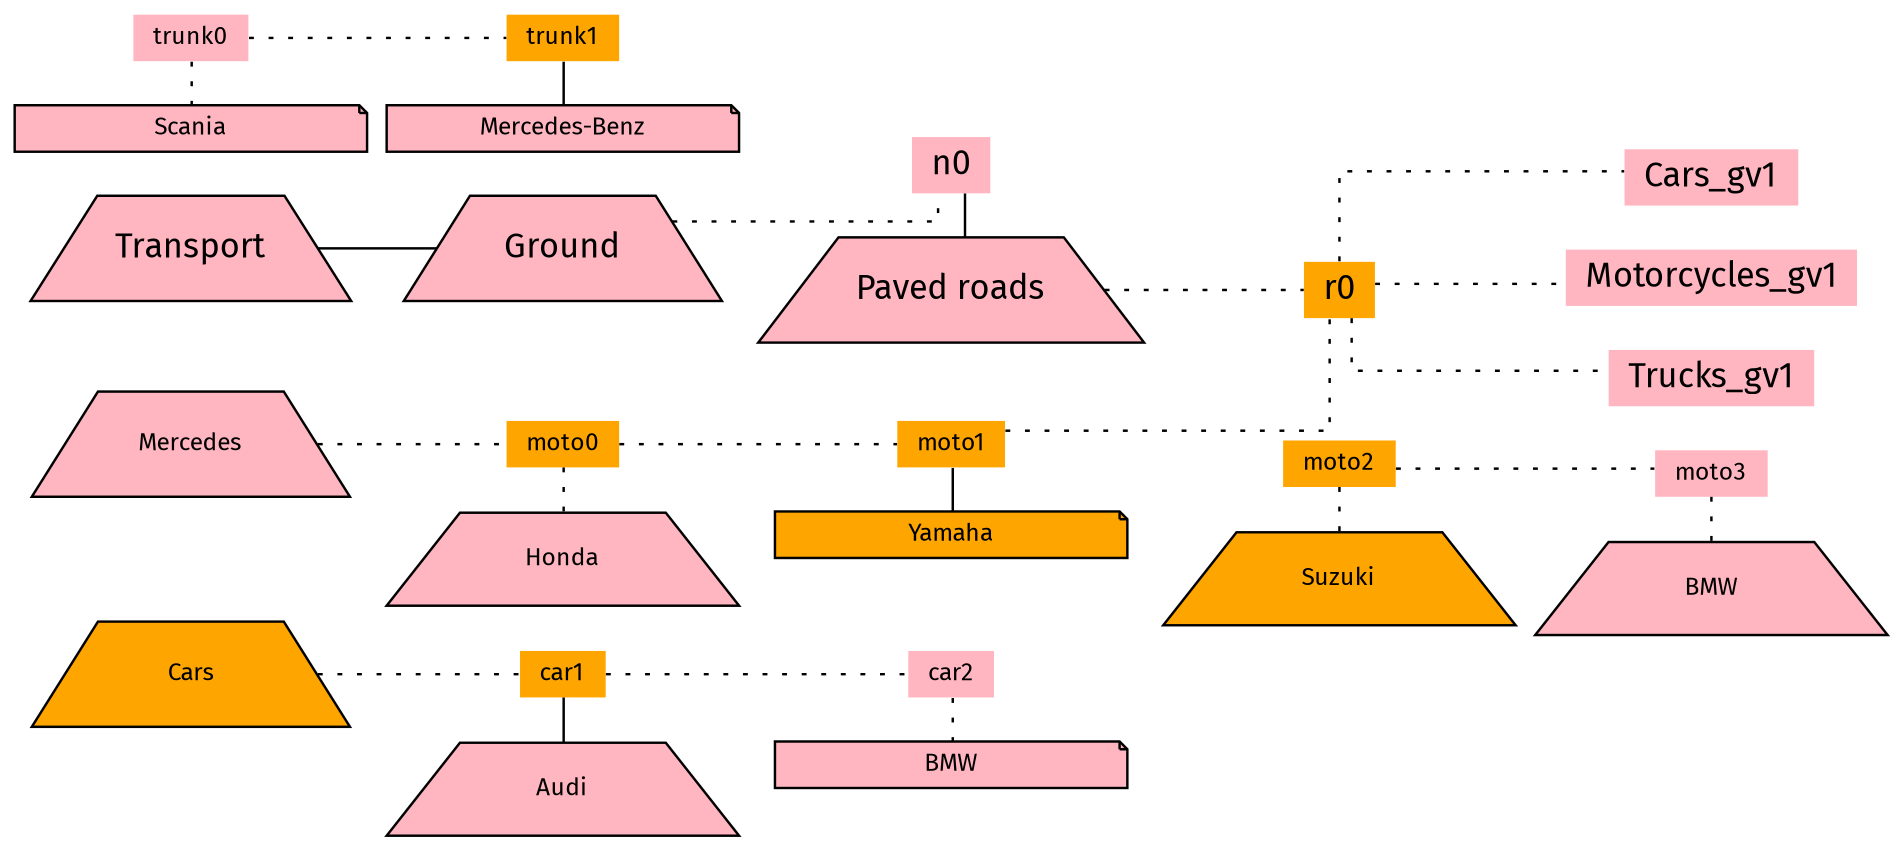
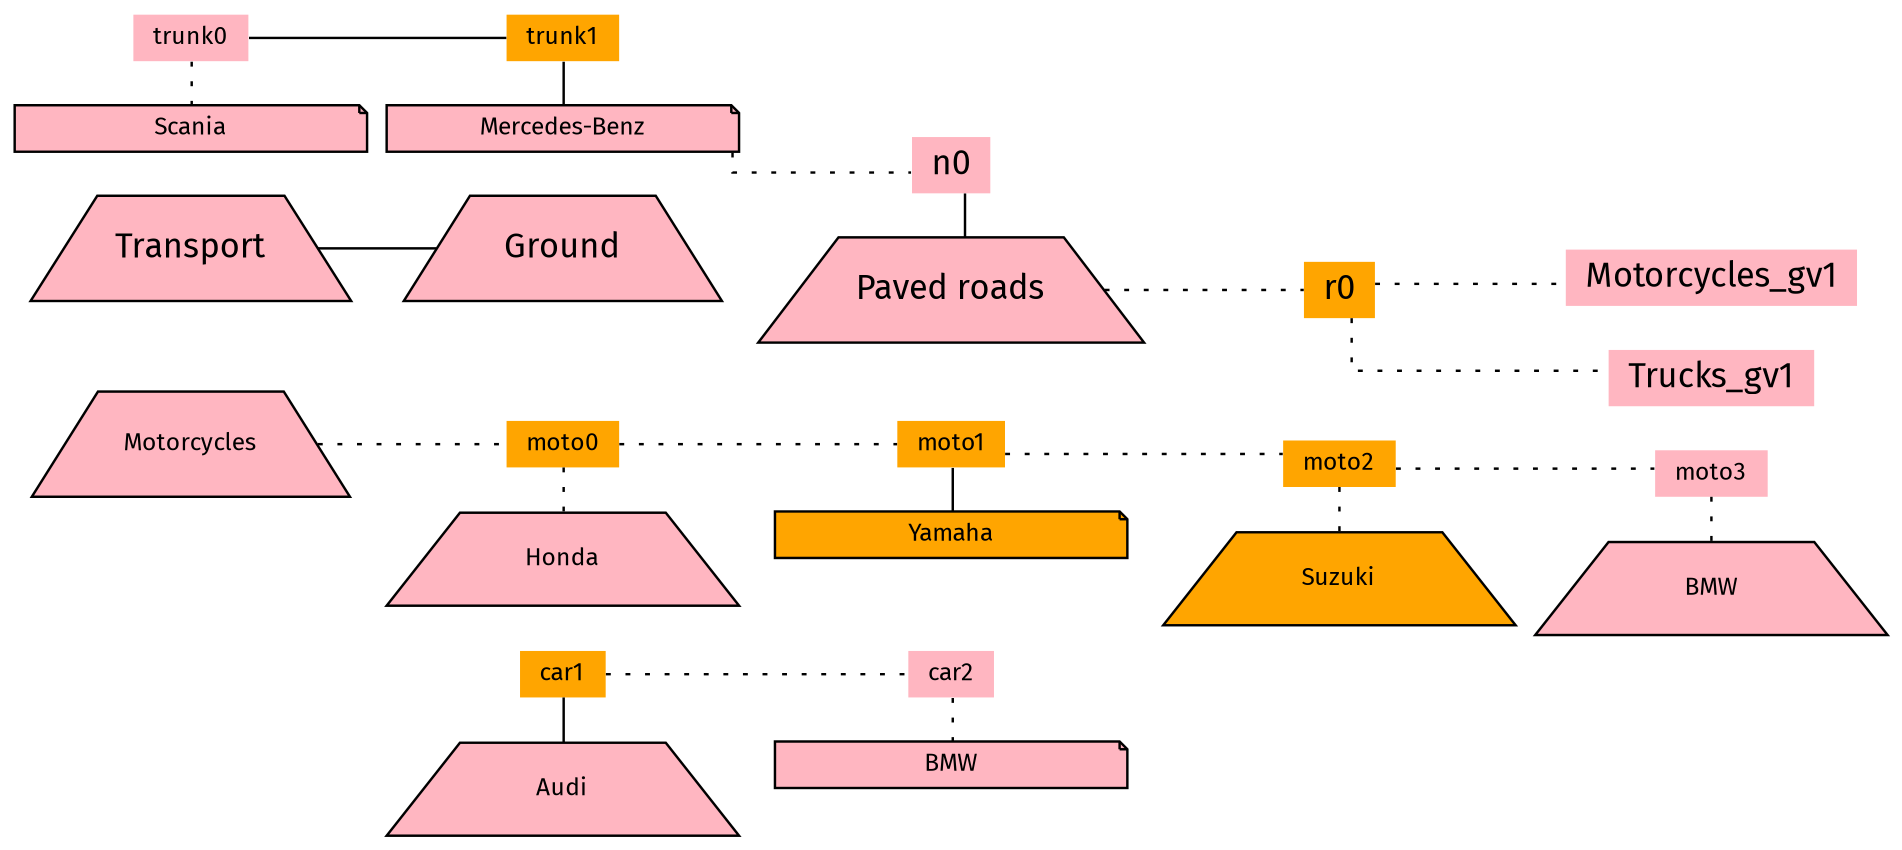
edge "trunk0" -- "trunk1": style dotted -> solid
node "Cars_gv1": removed
edge "n0" -- "Ground": now "n0" -- "Mercedes-Benz"
edge "r0" -- "moto1": now "moto2" -- "moto1"
node "Mercedes": label "Mercedes" -> "Motorcycles"
node "Cars": removed
